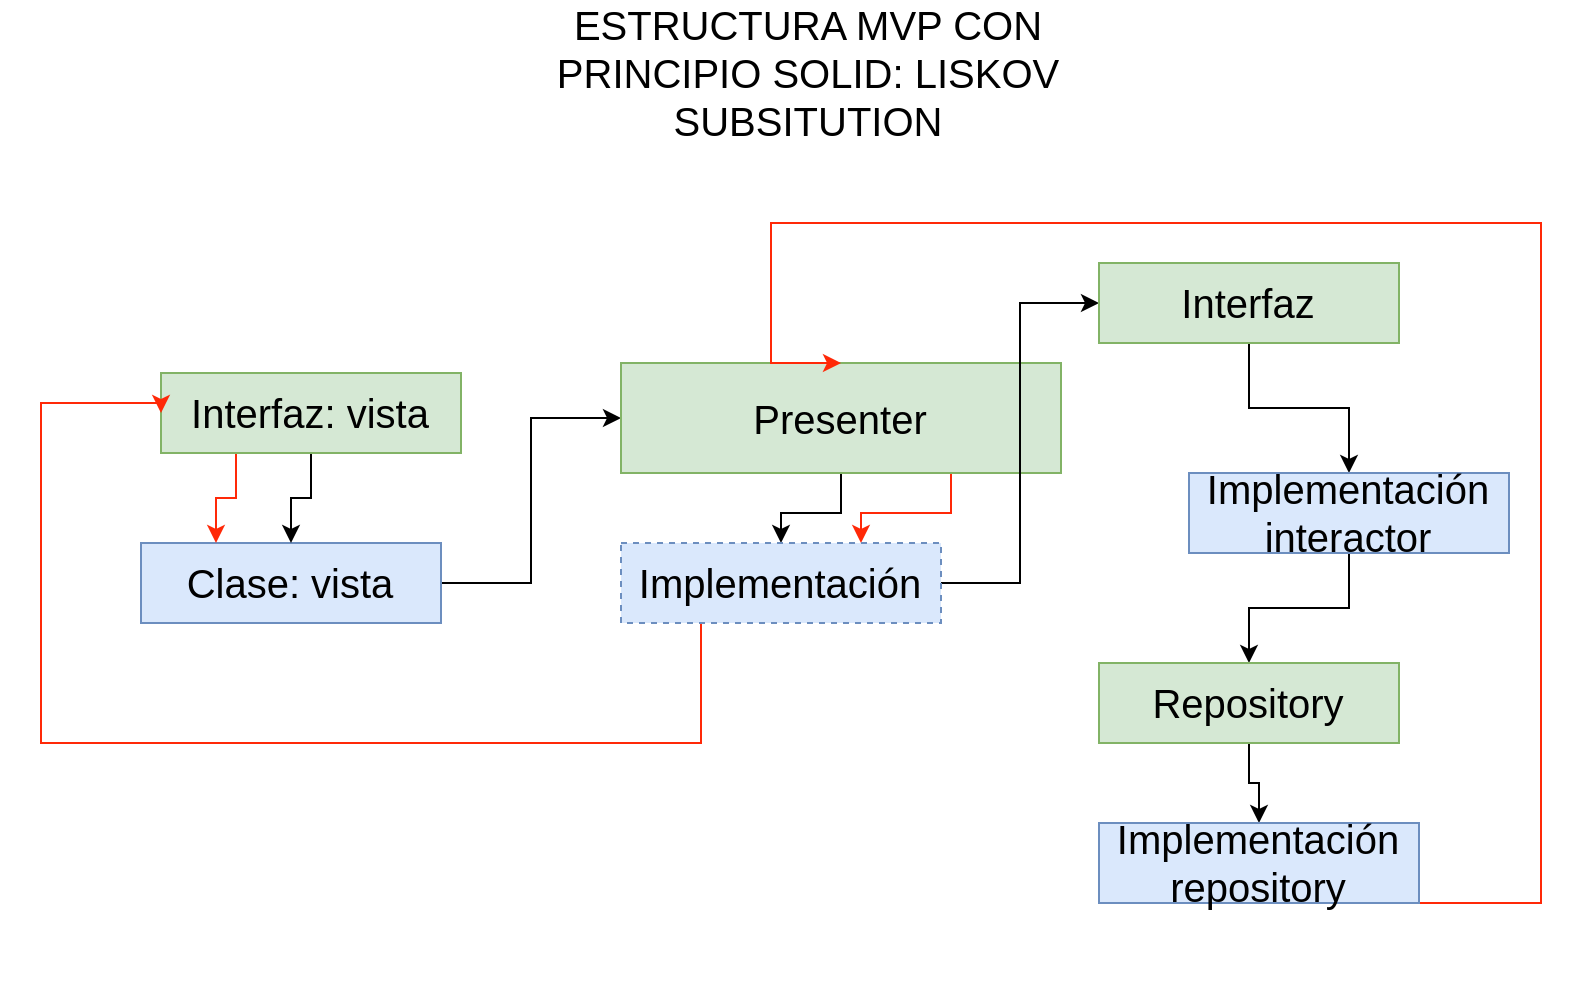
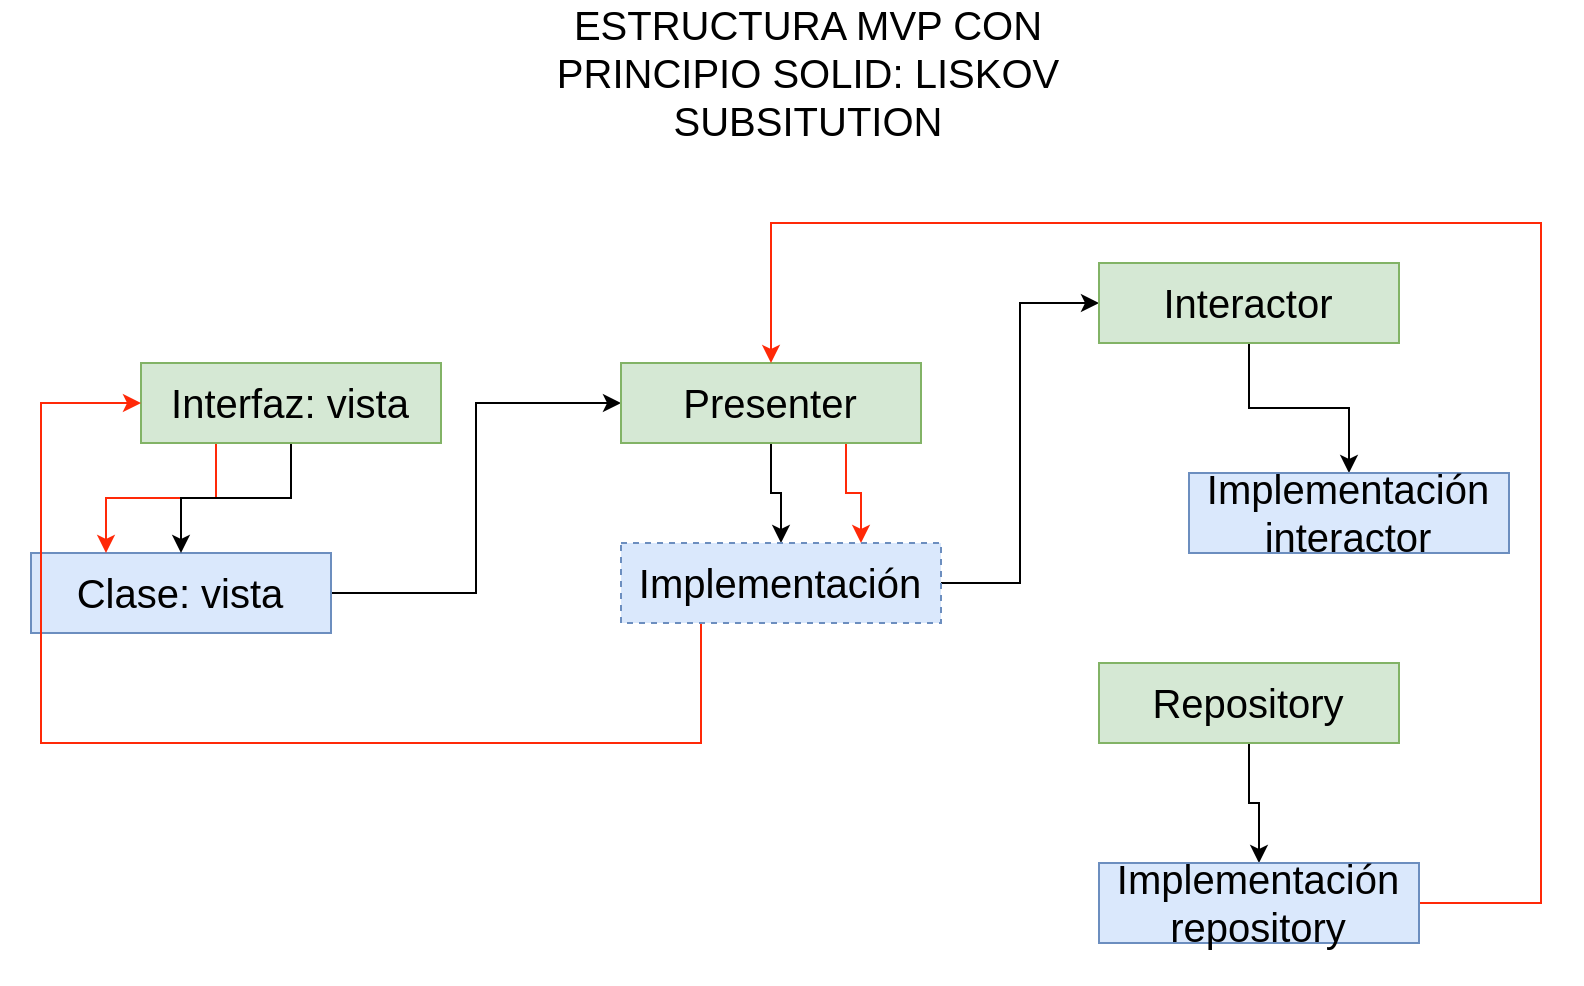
node "Interfaz": label "Interfaz" -> "Interactor"
node "Interfaz: vista": moved (311, 413) -> (291, 403)
node "Presenter": size 440x110 -> 300x80
node "Clase: vista": moved (291, 583) -> (181, 593)
edge "Implementación interactor" -> "Repository": removed
node "Implementación repository": moved (1259, 863) -> (1259, 903)
